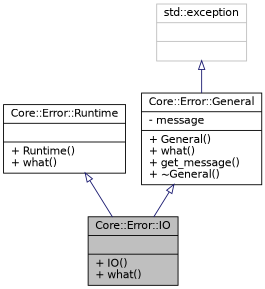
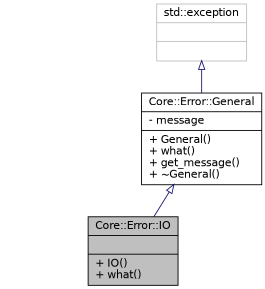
node "Core::Error::Runtime": removed
